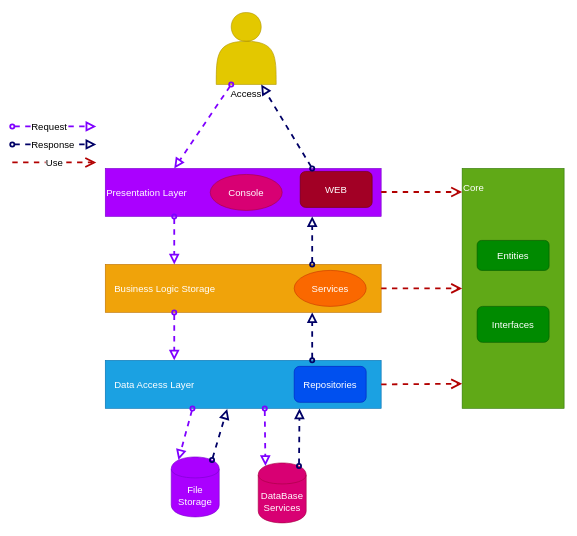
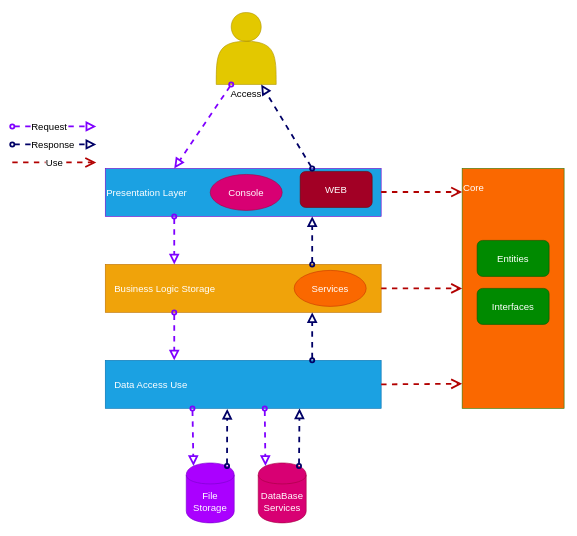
node "Presentation Layer": fillcolor #aa00ff -> #1ba1e2
node "Entities": size 72x30 -> 72x36
node "Core": fillcolor #60a917 -> #fa6800
node "Interfaces": moved (513, 324) -> (513, 306)
node "Data Access Layer": label "Data Access Layer" -> "Data Access Use"
node "Repositories": removed
node "File Storage": moved (195, 487) -> (210, 493)
